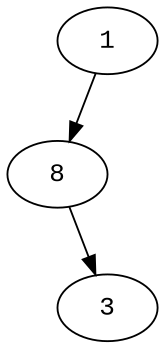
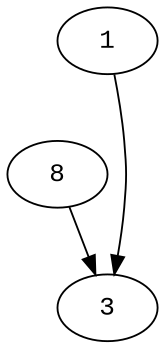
edge "1" -> "8": now "1" -> "3"
